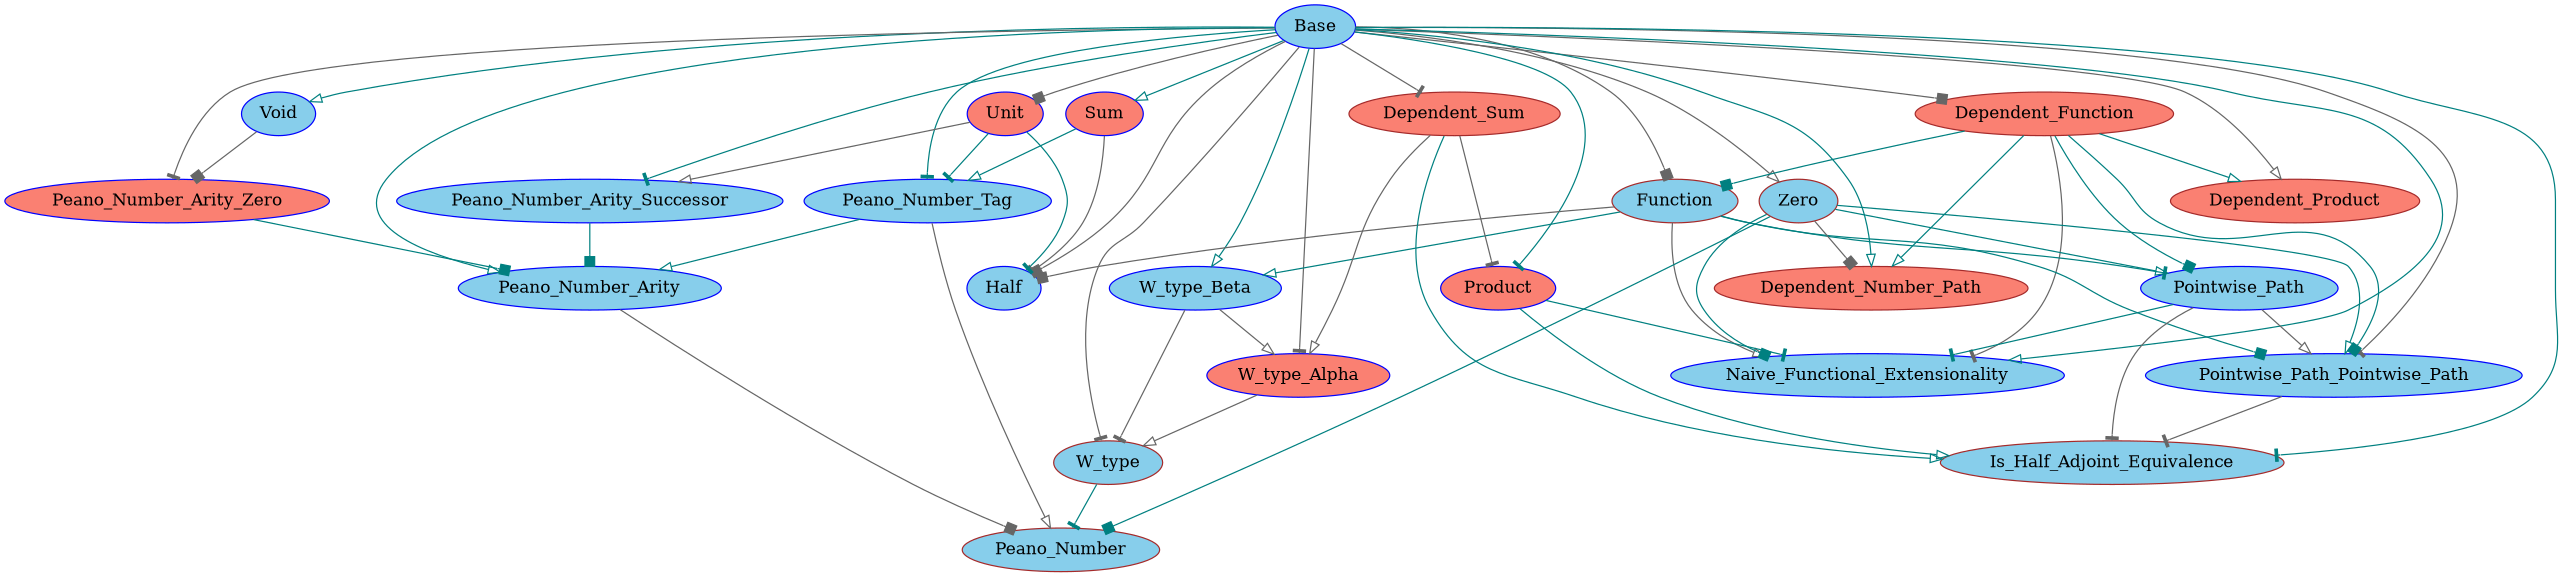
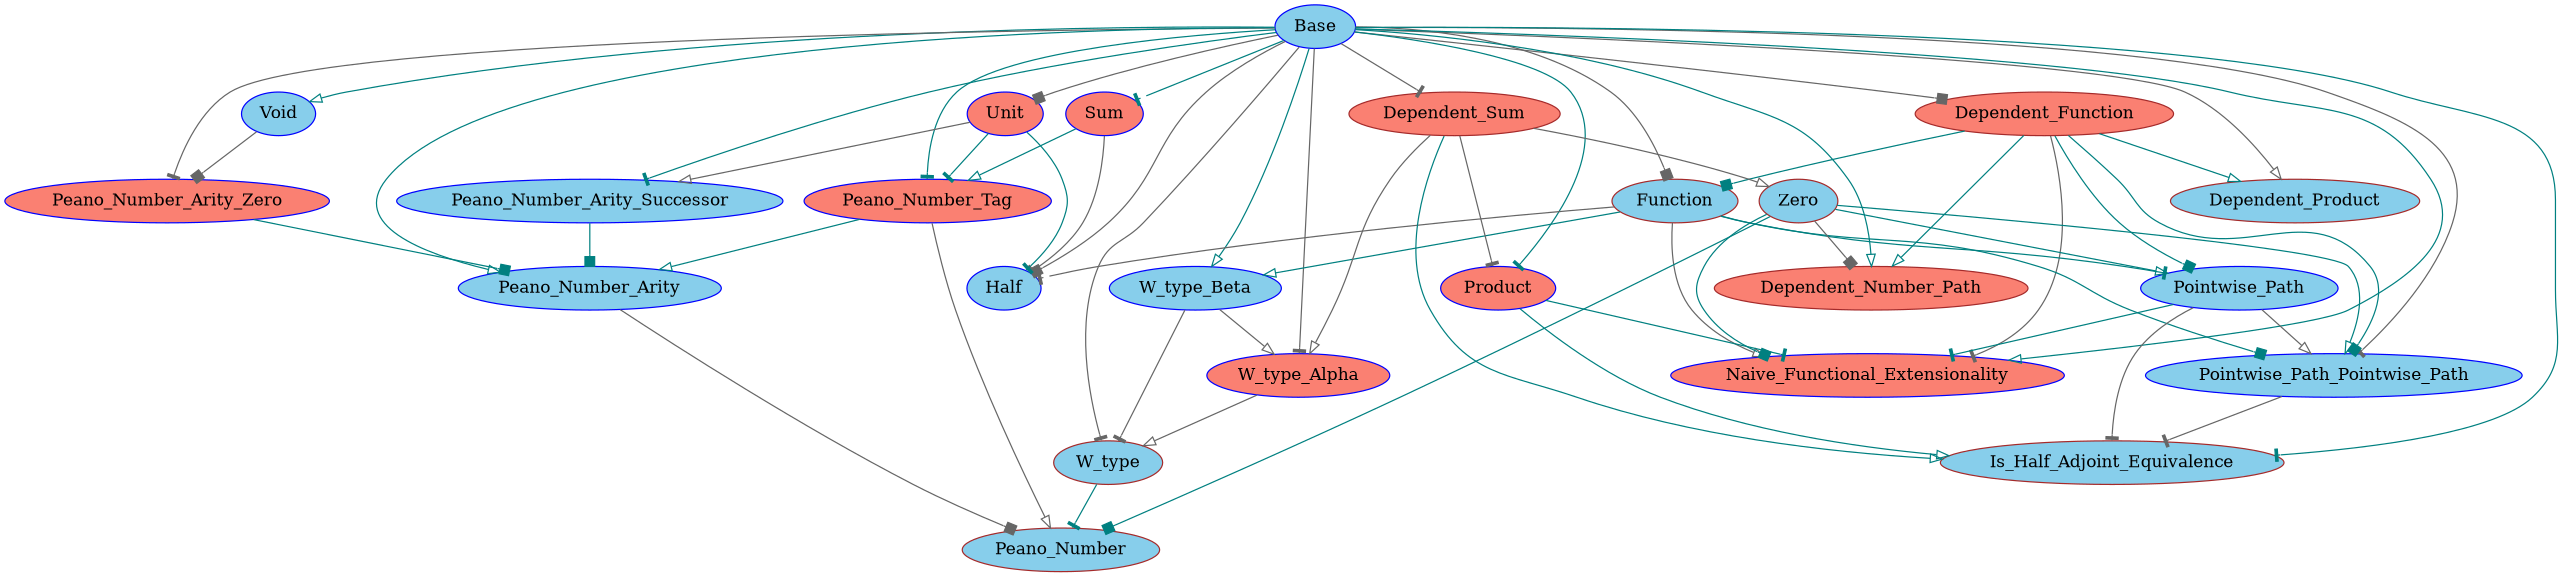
edge "Base" -> "Sum": arrowhead onormal -> tee
edge "Base" -> "Zero": now "Dependent_Sum" -> "Zero"
node "Peano_Number_Tag": fillcolor skyblue -> salmon
node "Dependent_Product": fillcolor salmon -> skyblue
edge "Function" -> "Half": arrowhead box -> tee
node "Naive_Functional_Extensionality": fillcolor skyblue -> salmon
